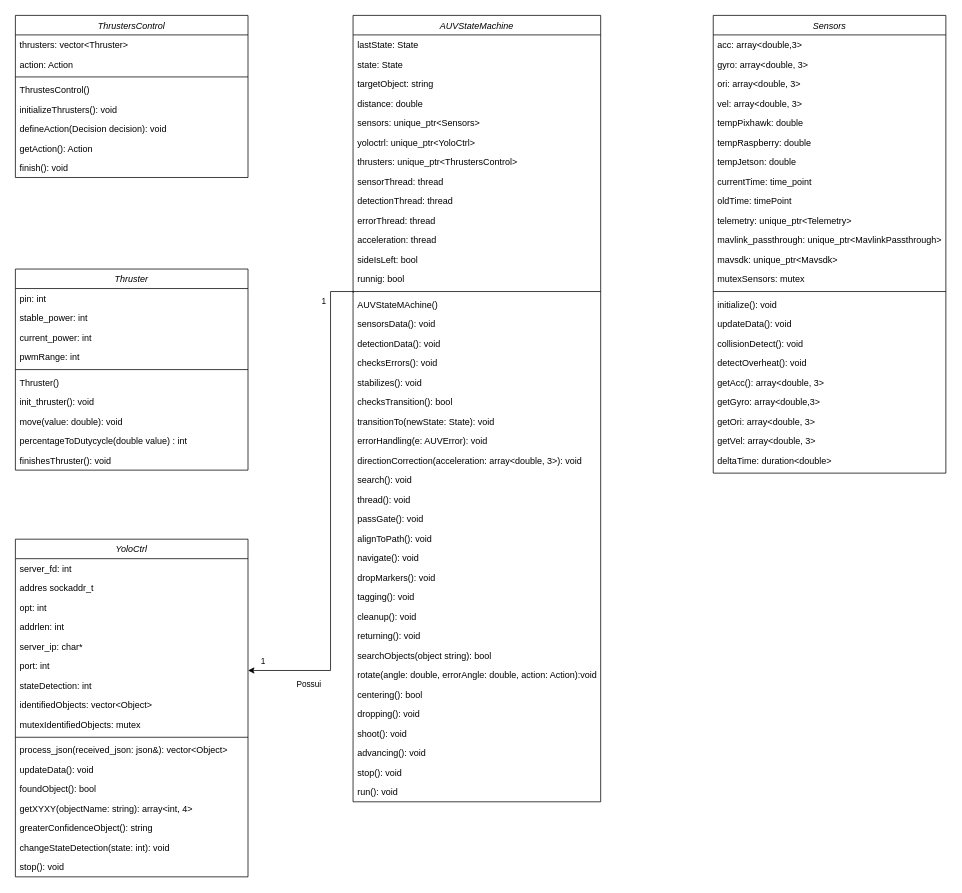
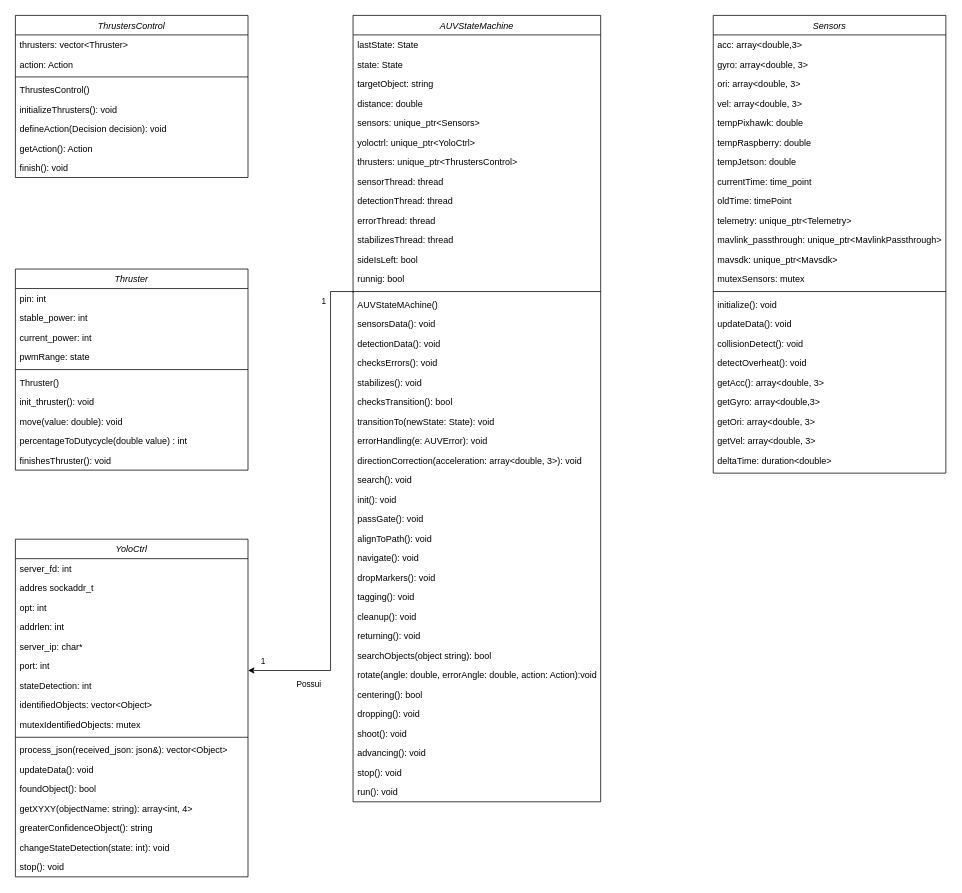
node "acceleration: thread": label "acceleration: thread" -> "stabilizesThread: thread"
node "pwmRange: int": label "pwmRange: int" -> "pwmRange: state"
node "thread(): void": label "thread(): void" -> "init(): void"
